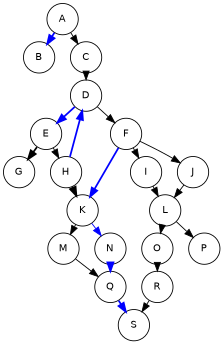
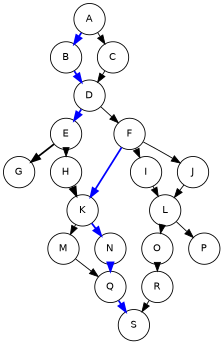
edge "H" -> "D": now "B" -> "D"
edge "K" -> "N": style solid -> bold
